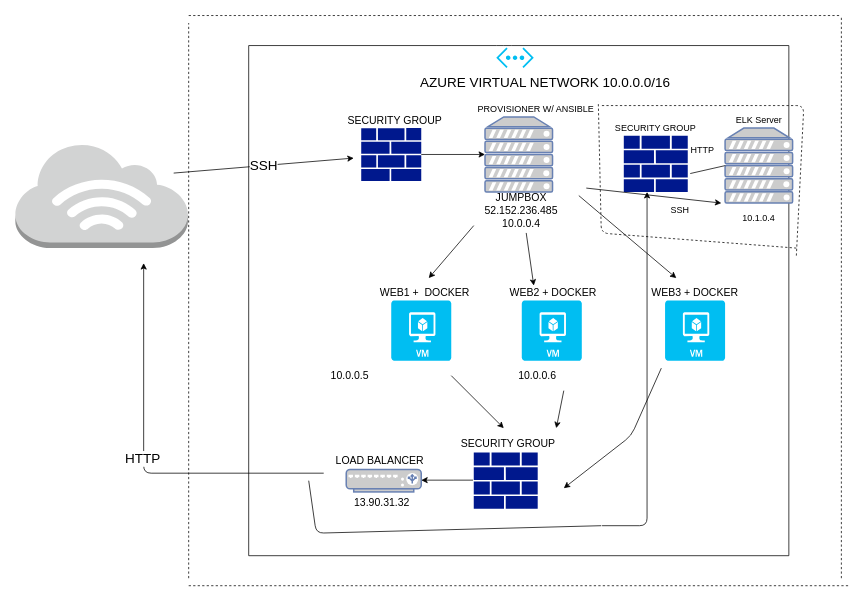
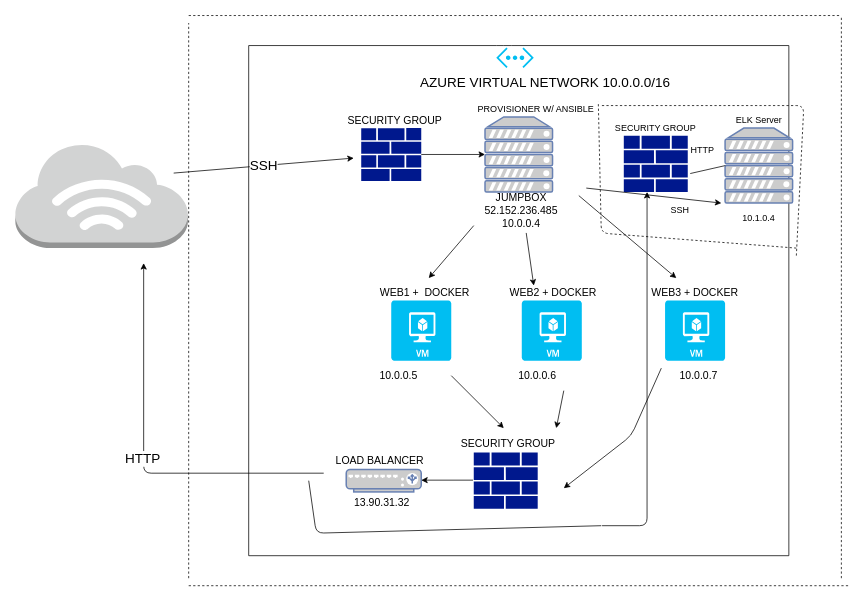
node "10.0.0.5": moved (350, 375) -> (399, 375)
node "10.0.0.7": added
